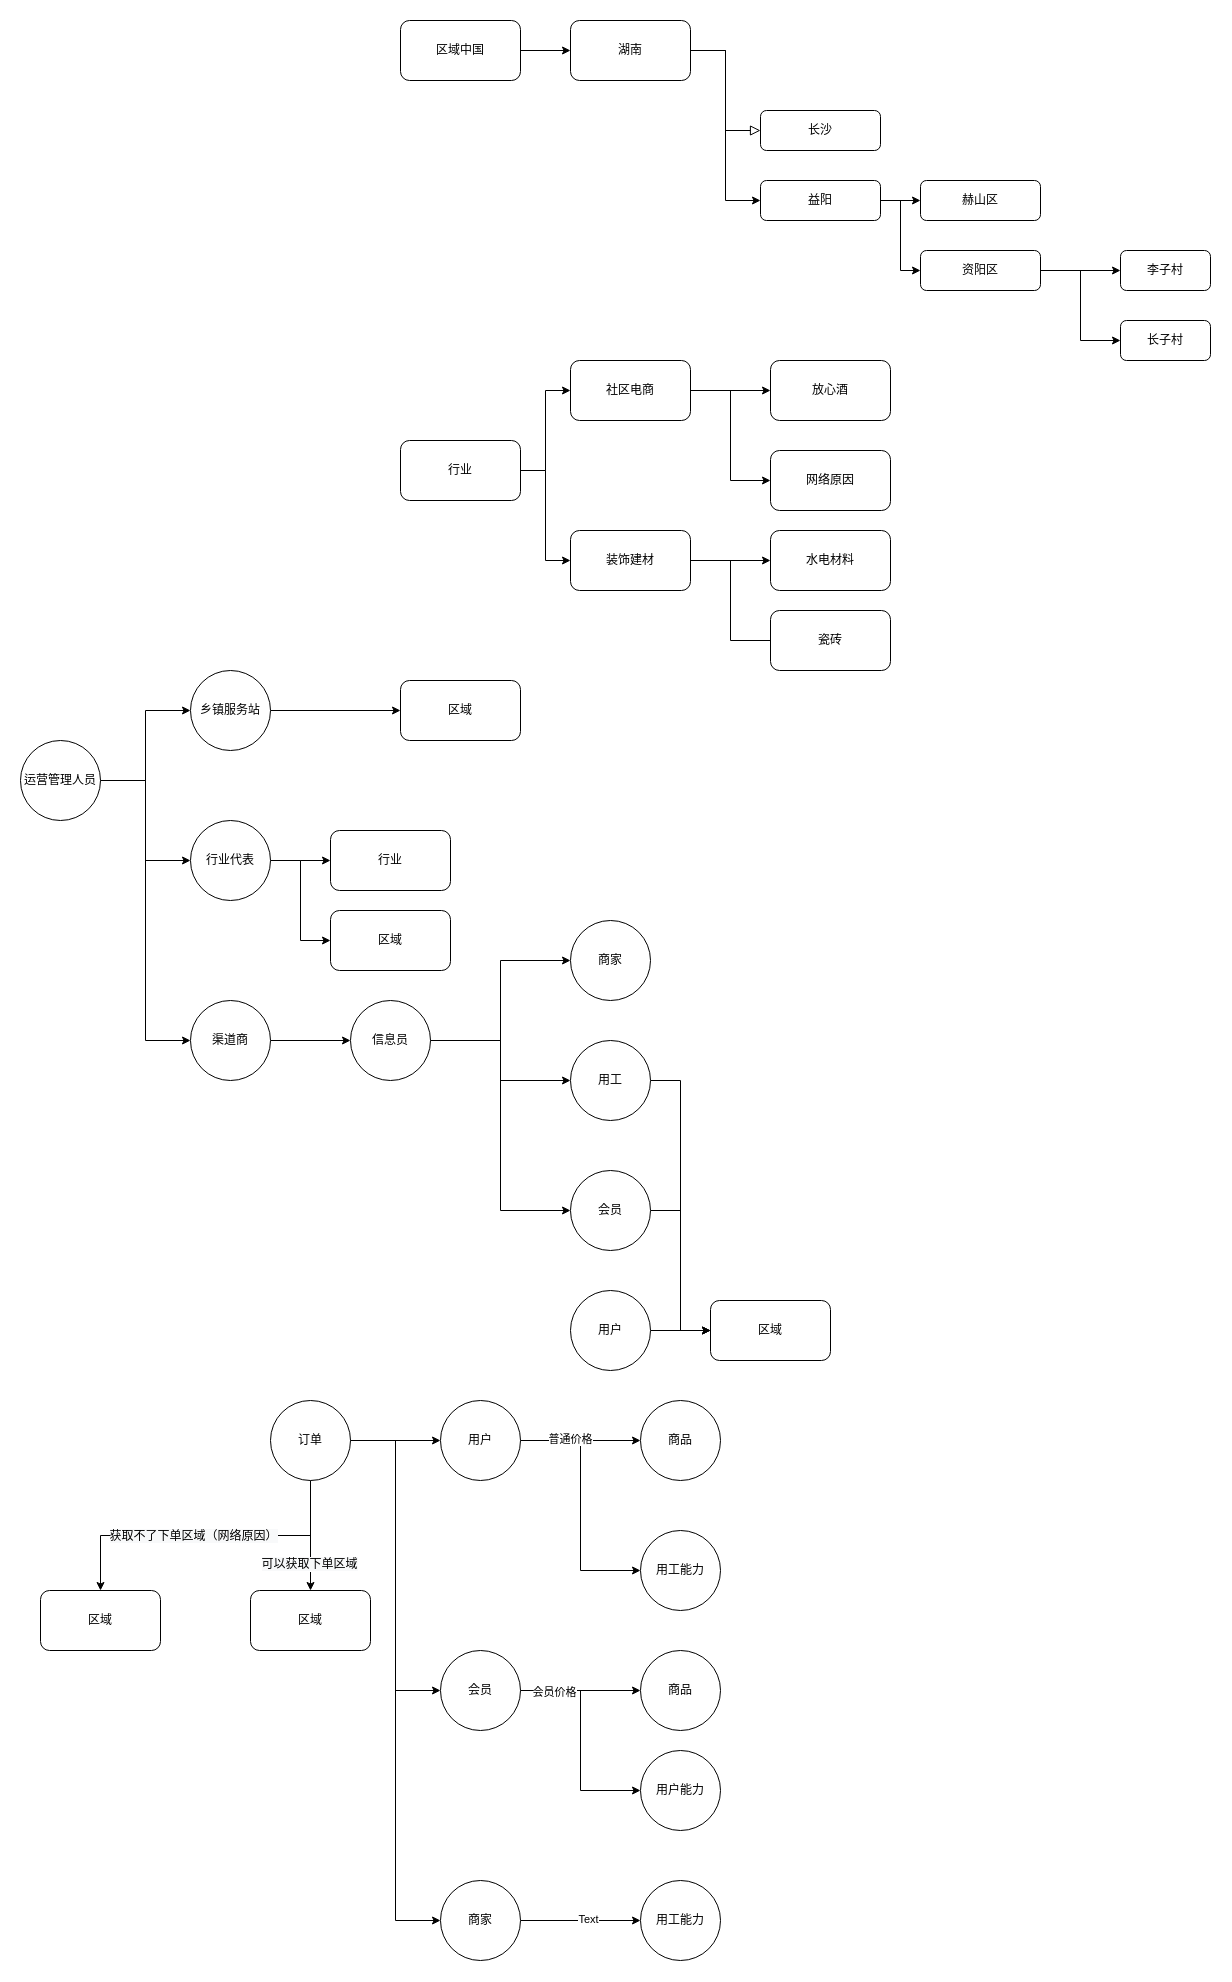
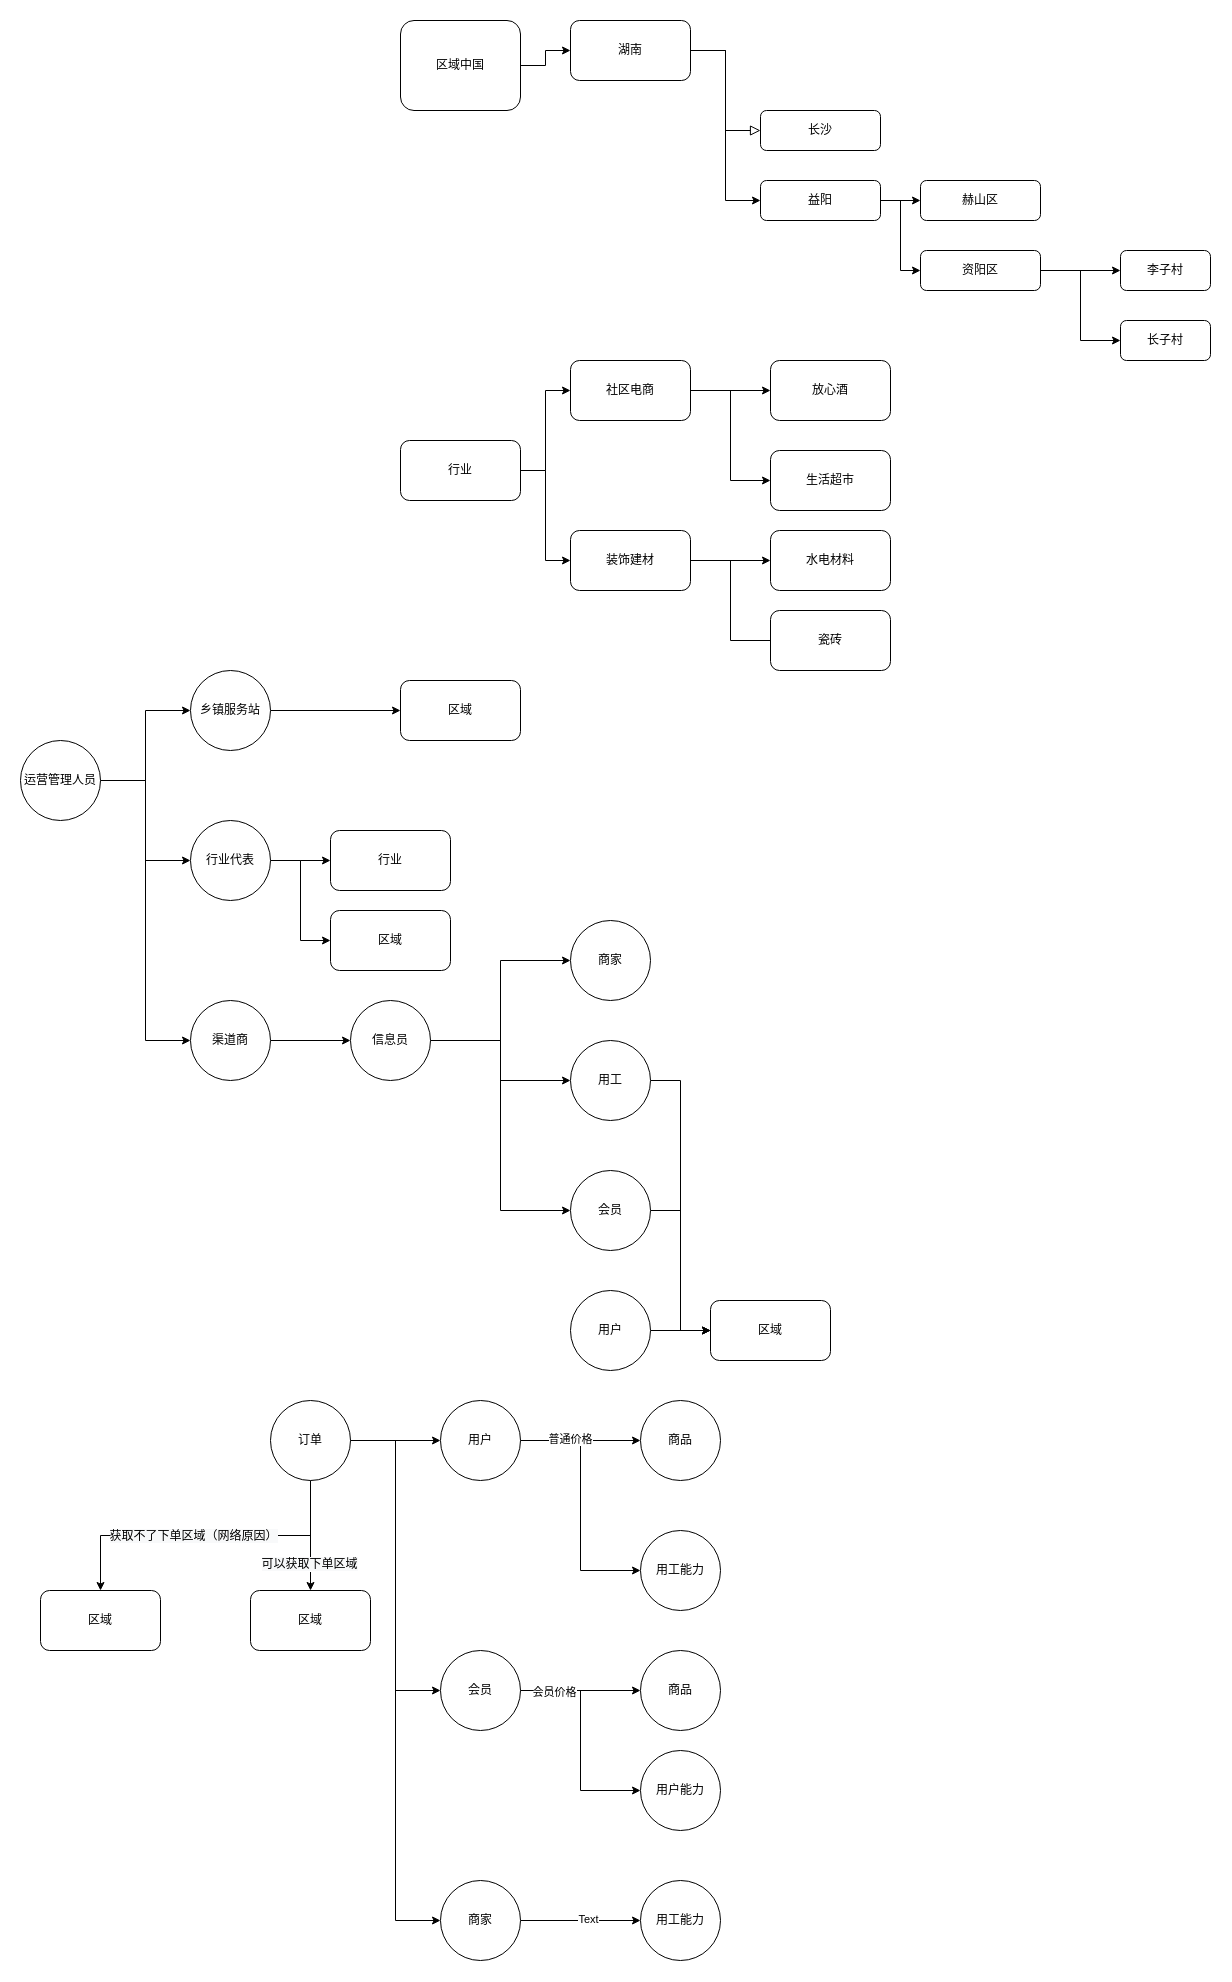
node "区域中国": size 120x60 -> 120x90
node "网络原因": label "网络原因" -> "生活超市"
